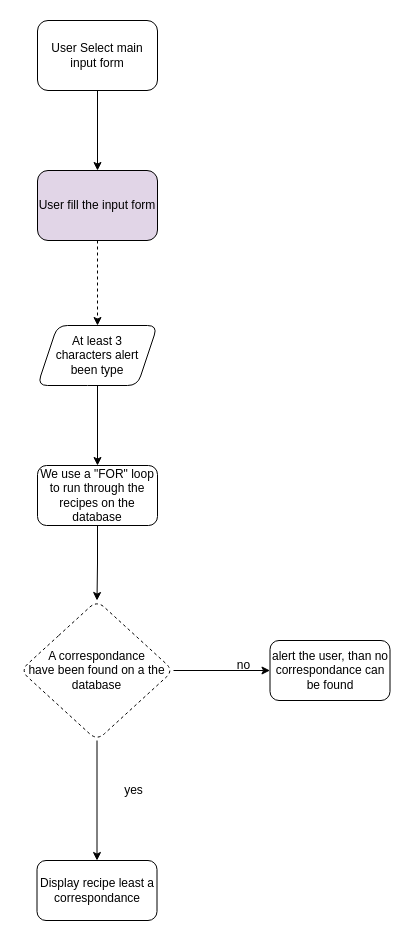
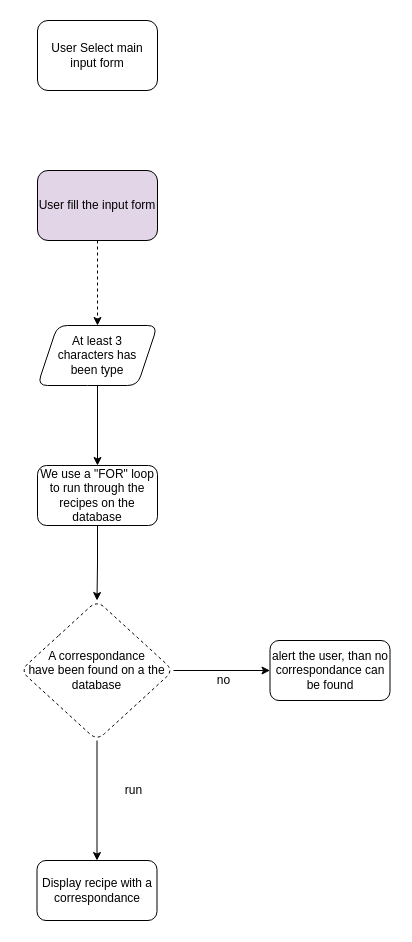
edge "User Select main input form" -> "User fill the input form": removed
node "At least 3 characters alert been type": label "At least 3 characters alert been type" -> "At least 3 characters has been type"
node "no": moved (244, 666) -> (224, 681)
node "yes": label "yes" -> "run"
node "Display recipe least a correspondance": label "Display recipe least a correspondance" -> "Display recipe with a correspondance"
